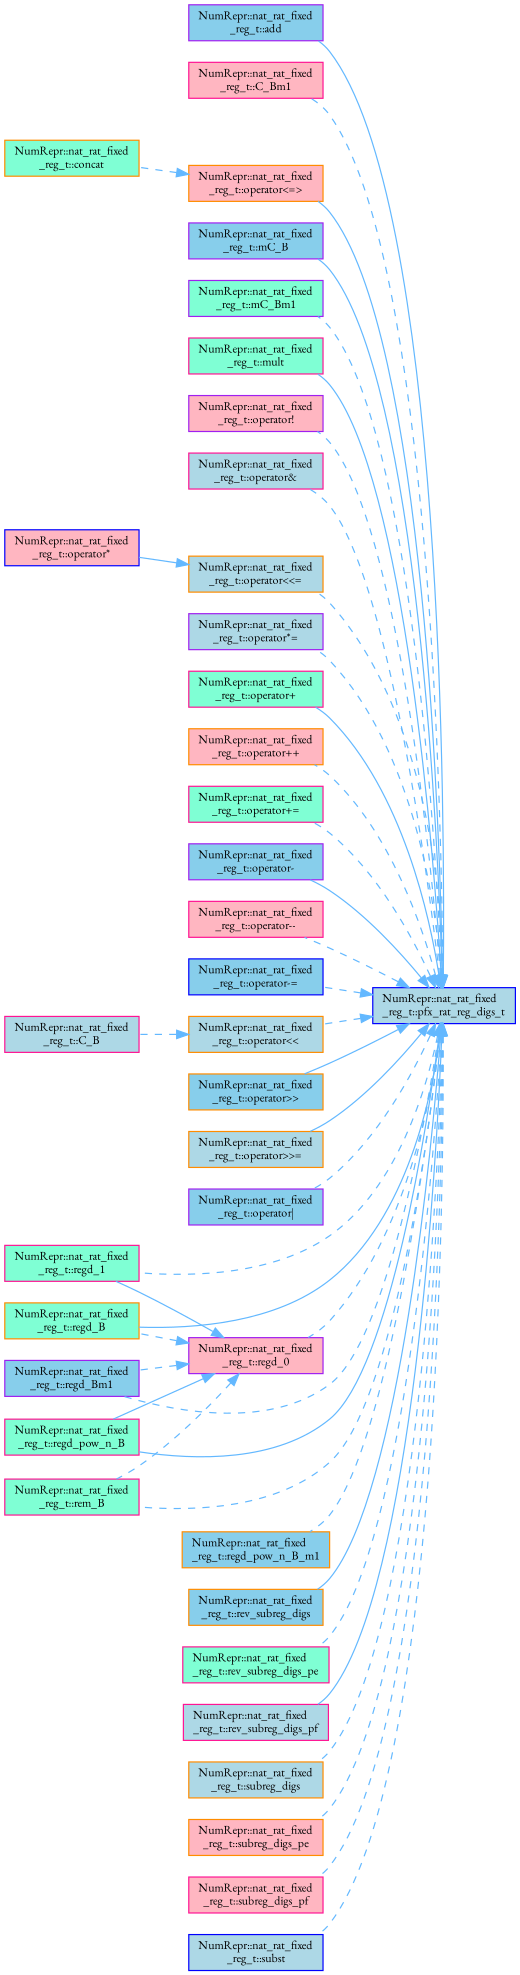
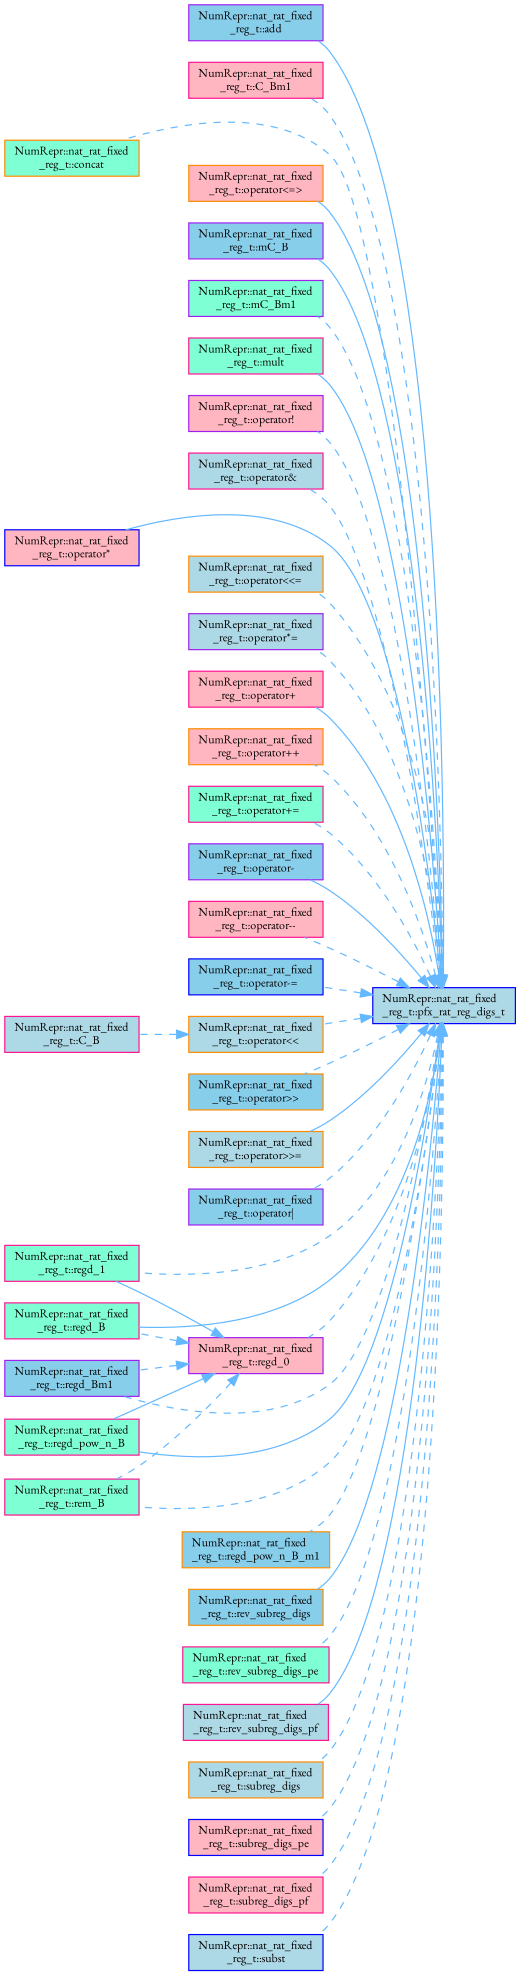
edge "NumRepr::nat_rat_fixed _reg_t::concat" -> "NumRepr::nat_rat_fixed _reg_t::operator<=>": now "NumRepr::nat_rat_fixed _reg_t::concat" -> "NumRepr::nat_rat_fixed _reg_t::pfx_rat_reg_digs_t"
edge "NumRepr::nat_rat_fixed _reg_t::operator*" -> "NumRepr::nat_rat_fixed _reg_t::operator<<=": now "NumRepr::nat_rat_fixed _reg_t::operator*" -> "NumRepr::nat_rat_fixed _reg_t::pfx_rat_reg_digs_t"
node "NumRepr::nat_rat_fixed _reg_t::operator+": fillcolor aquamarine -> lightpink
edge "NumRepr::nat_rat_fixed _reg_t::operator>>" -> "NumRepr::nat_rat_fixed _reg_t::pfx_rat_reg_digs_t": style solid -> dashed
node "NumRepr::nat_rat_fixed _reg_t::regd_B": color darkorange -> deeppink
node "NumRepr::nat_rat_fixed _reg_t::subreg_digs_pe": color darkorange -> blue
